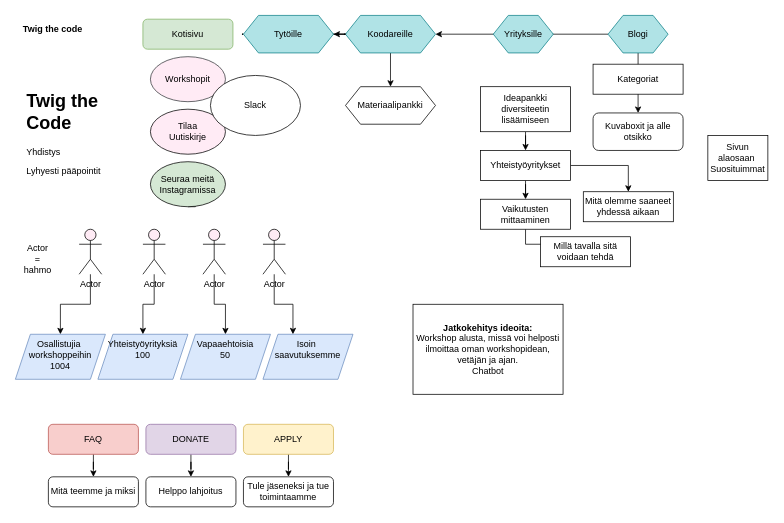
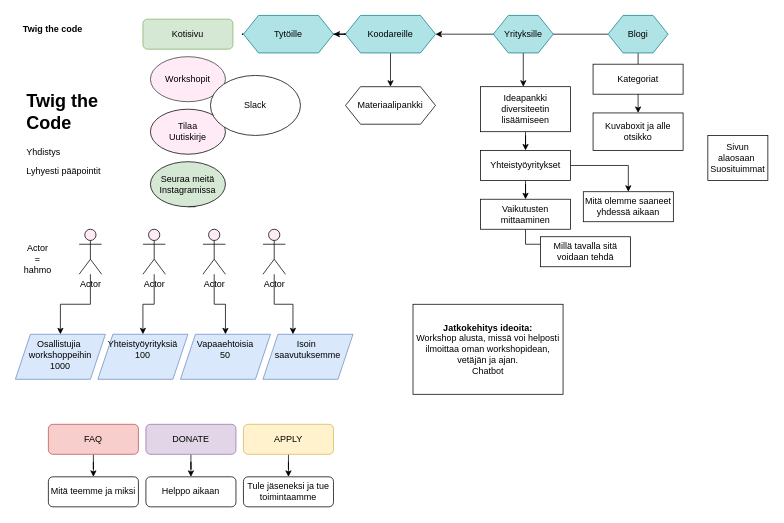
edge "Yrityksille" -> "Ideapankki diversiteetin lisäämiseen": added
node "Kuvaboxit ja alle otsikko": shape rounded rectangle -> rectangle
node "Osallistujia workshoppeihin 1004": label "Osallistujia workshoppeihin 1004" -> "Osallistujia workshoppeihin 1000"
node "Helppo lahjoitus": label "Helppo lahjoitus" -> "Helppo aikaan"
